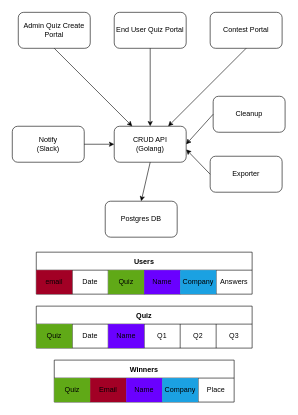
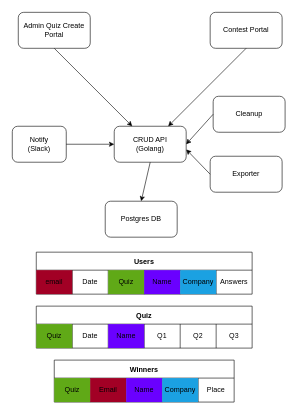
node "End User Quiz Portal": removed
edge "End User Quiz Portal" -> "CRUD API (Golang)": removed
node "Notify (Slack)": size 72x36 -> 54x36
